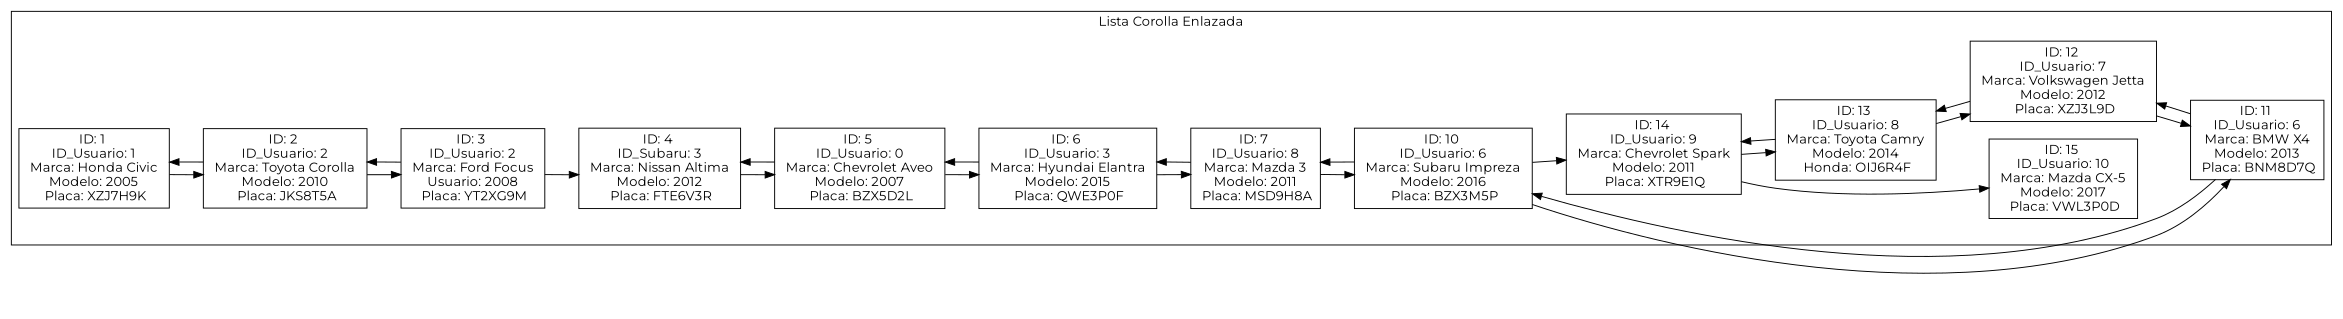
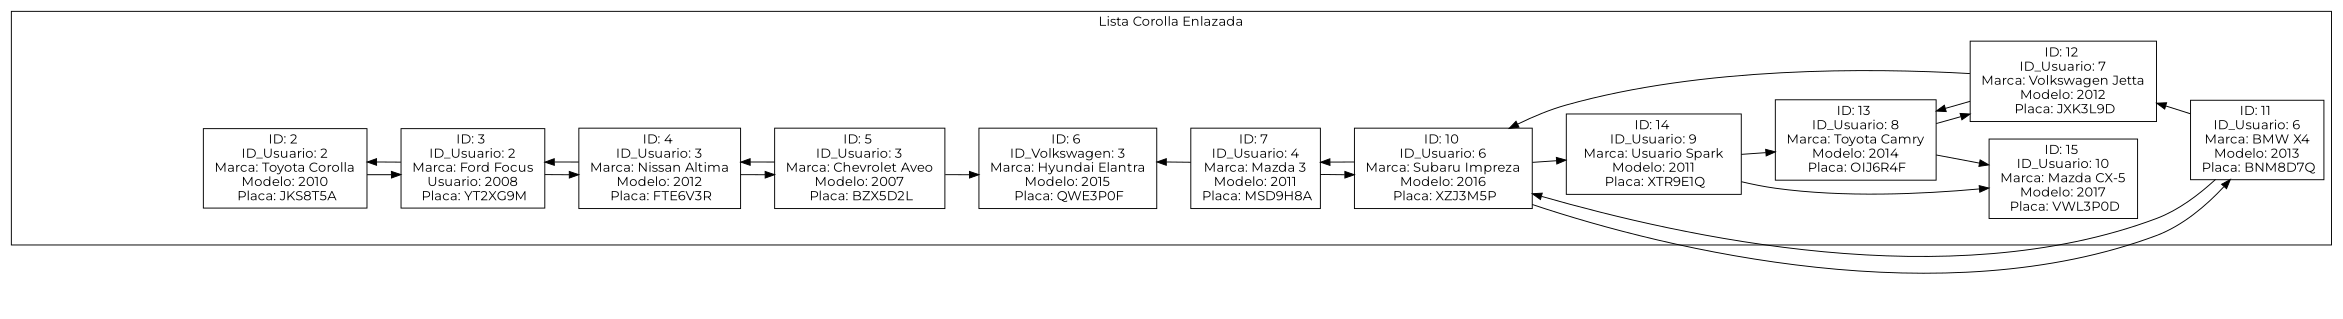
node "ID: 12": text "Placa: XZJ3L9D" -> "Placa: JXK3L9D"
edge "ID: 12" -> "ID: 11": now "ID: 12" -> "ID: 10"
edge "ID: 13" -> "ID: 14": now "ID: 13" -> "ID: 15"
node "ID: 4": text "ID_Subaru: 3" -> "ID_Usuario: 3"
node "ID: 5": text "ID_Usuario: 0" -> "ID_Usuario: 3"
node "ID: 6": text "ID_Usuario: 3" -> "ID_Volkswagen: 3"
node "ID: 7": text "ID_Usuario: 8" -> "ID_Usuario: 4"
node "ID: 14": text "Marca: Chevrolet Spark" -> "Marca: Usuario Spark"
edge "ID: 4" -> "ID: 3": added
edge "ID: 6" -> "ID: 5": removed
node "ID: 1": removed
node "ID: 13": text "Honda: OIJ6R4F" -> "Placa: OIJ6R4F"
edge "ID: 6" -> "ID: 7": removed
node "ID: 10": text "Placa: BZX3M5P" -> "Placa: XZJ3M5P"
